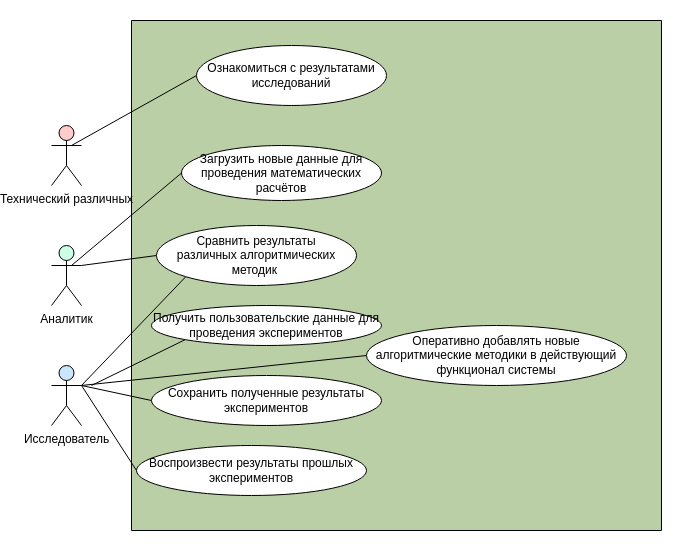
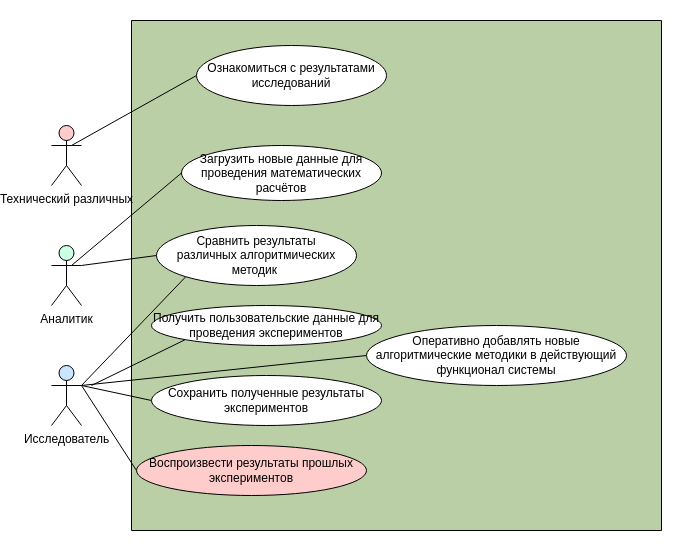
node "Воспроизвести результаты прошлых экспериментов": fillcolor #ffffff -> #ffcccc
